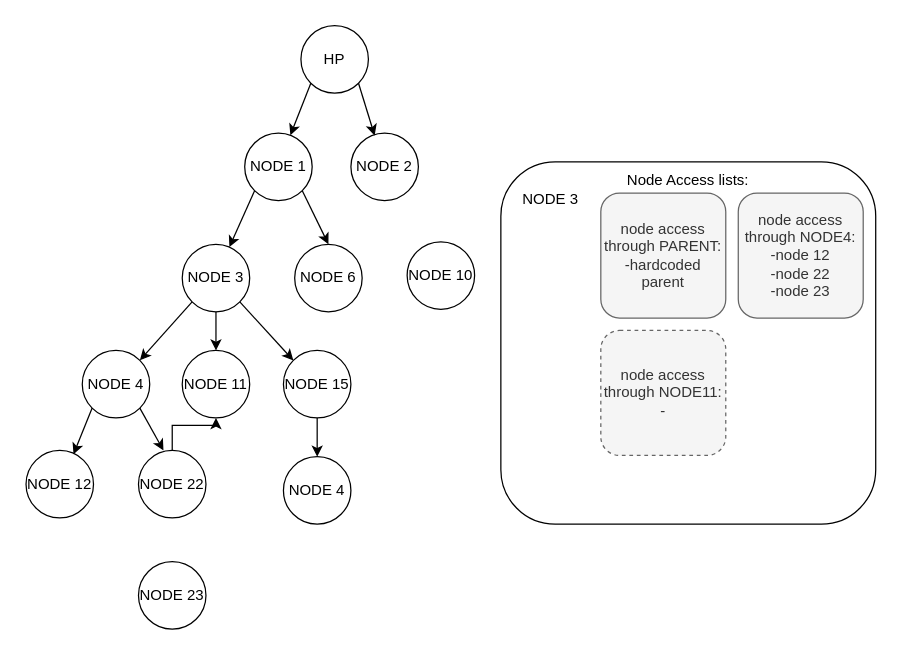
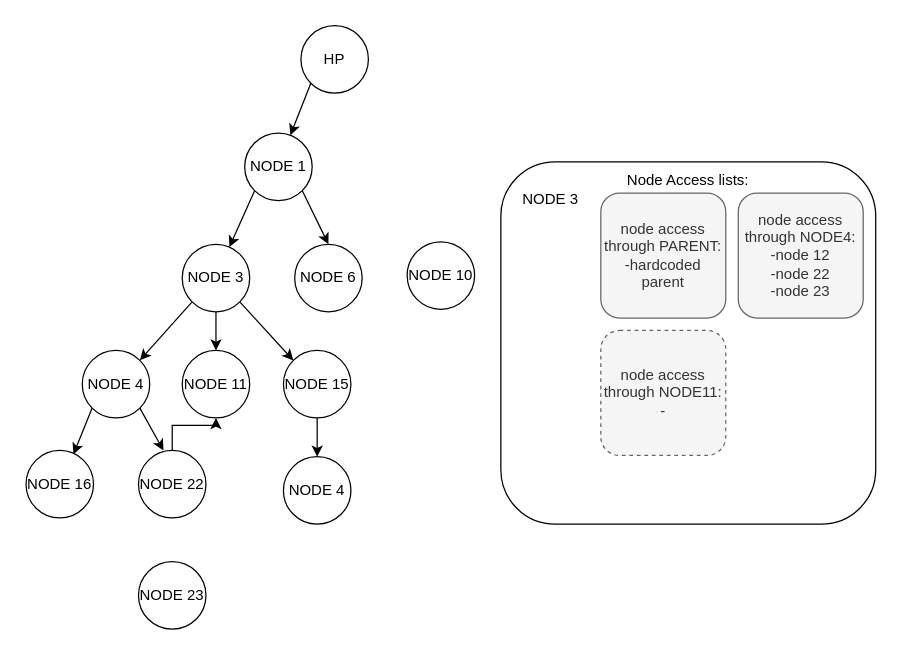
edge "HP" -> "NODE 2": removed
node "NODE 2": removed
node "NODE 12": label "NODE 12" -> "NODE 16"
